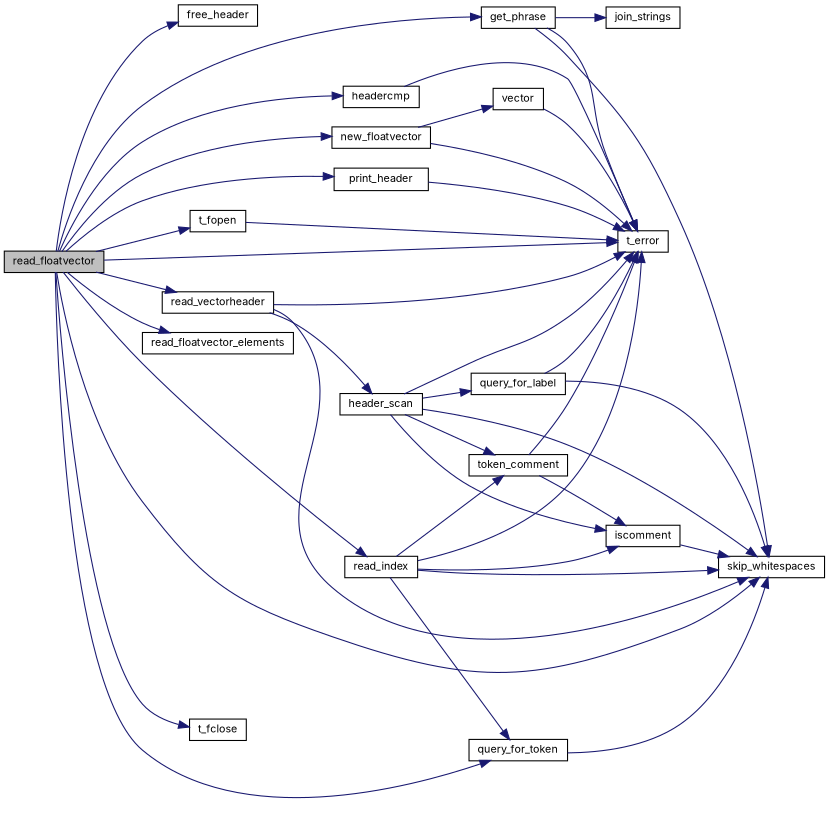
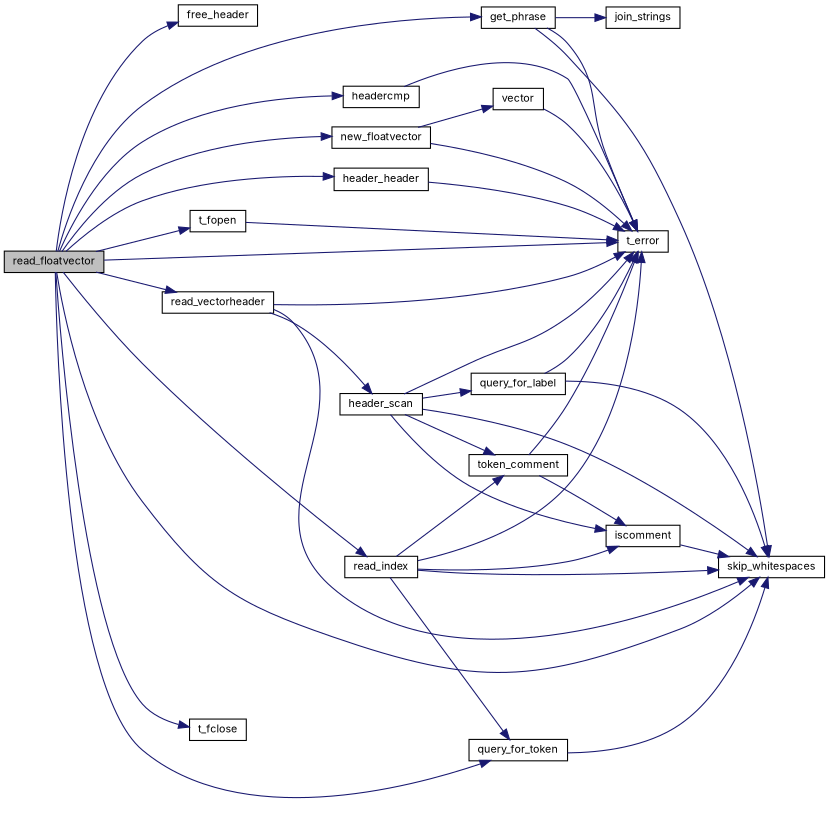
node "print_header": label "print_header" -> "header_header"
node "read_floatvector_elements": removed
